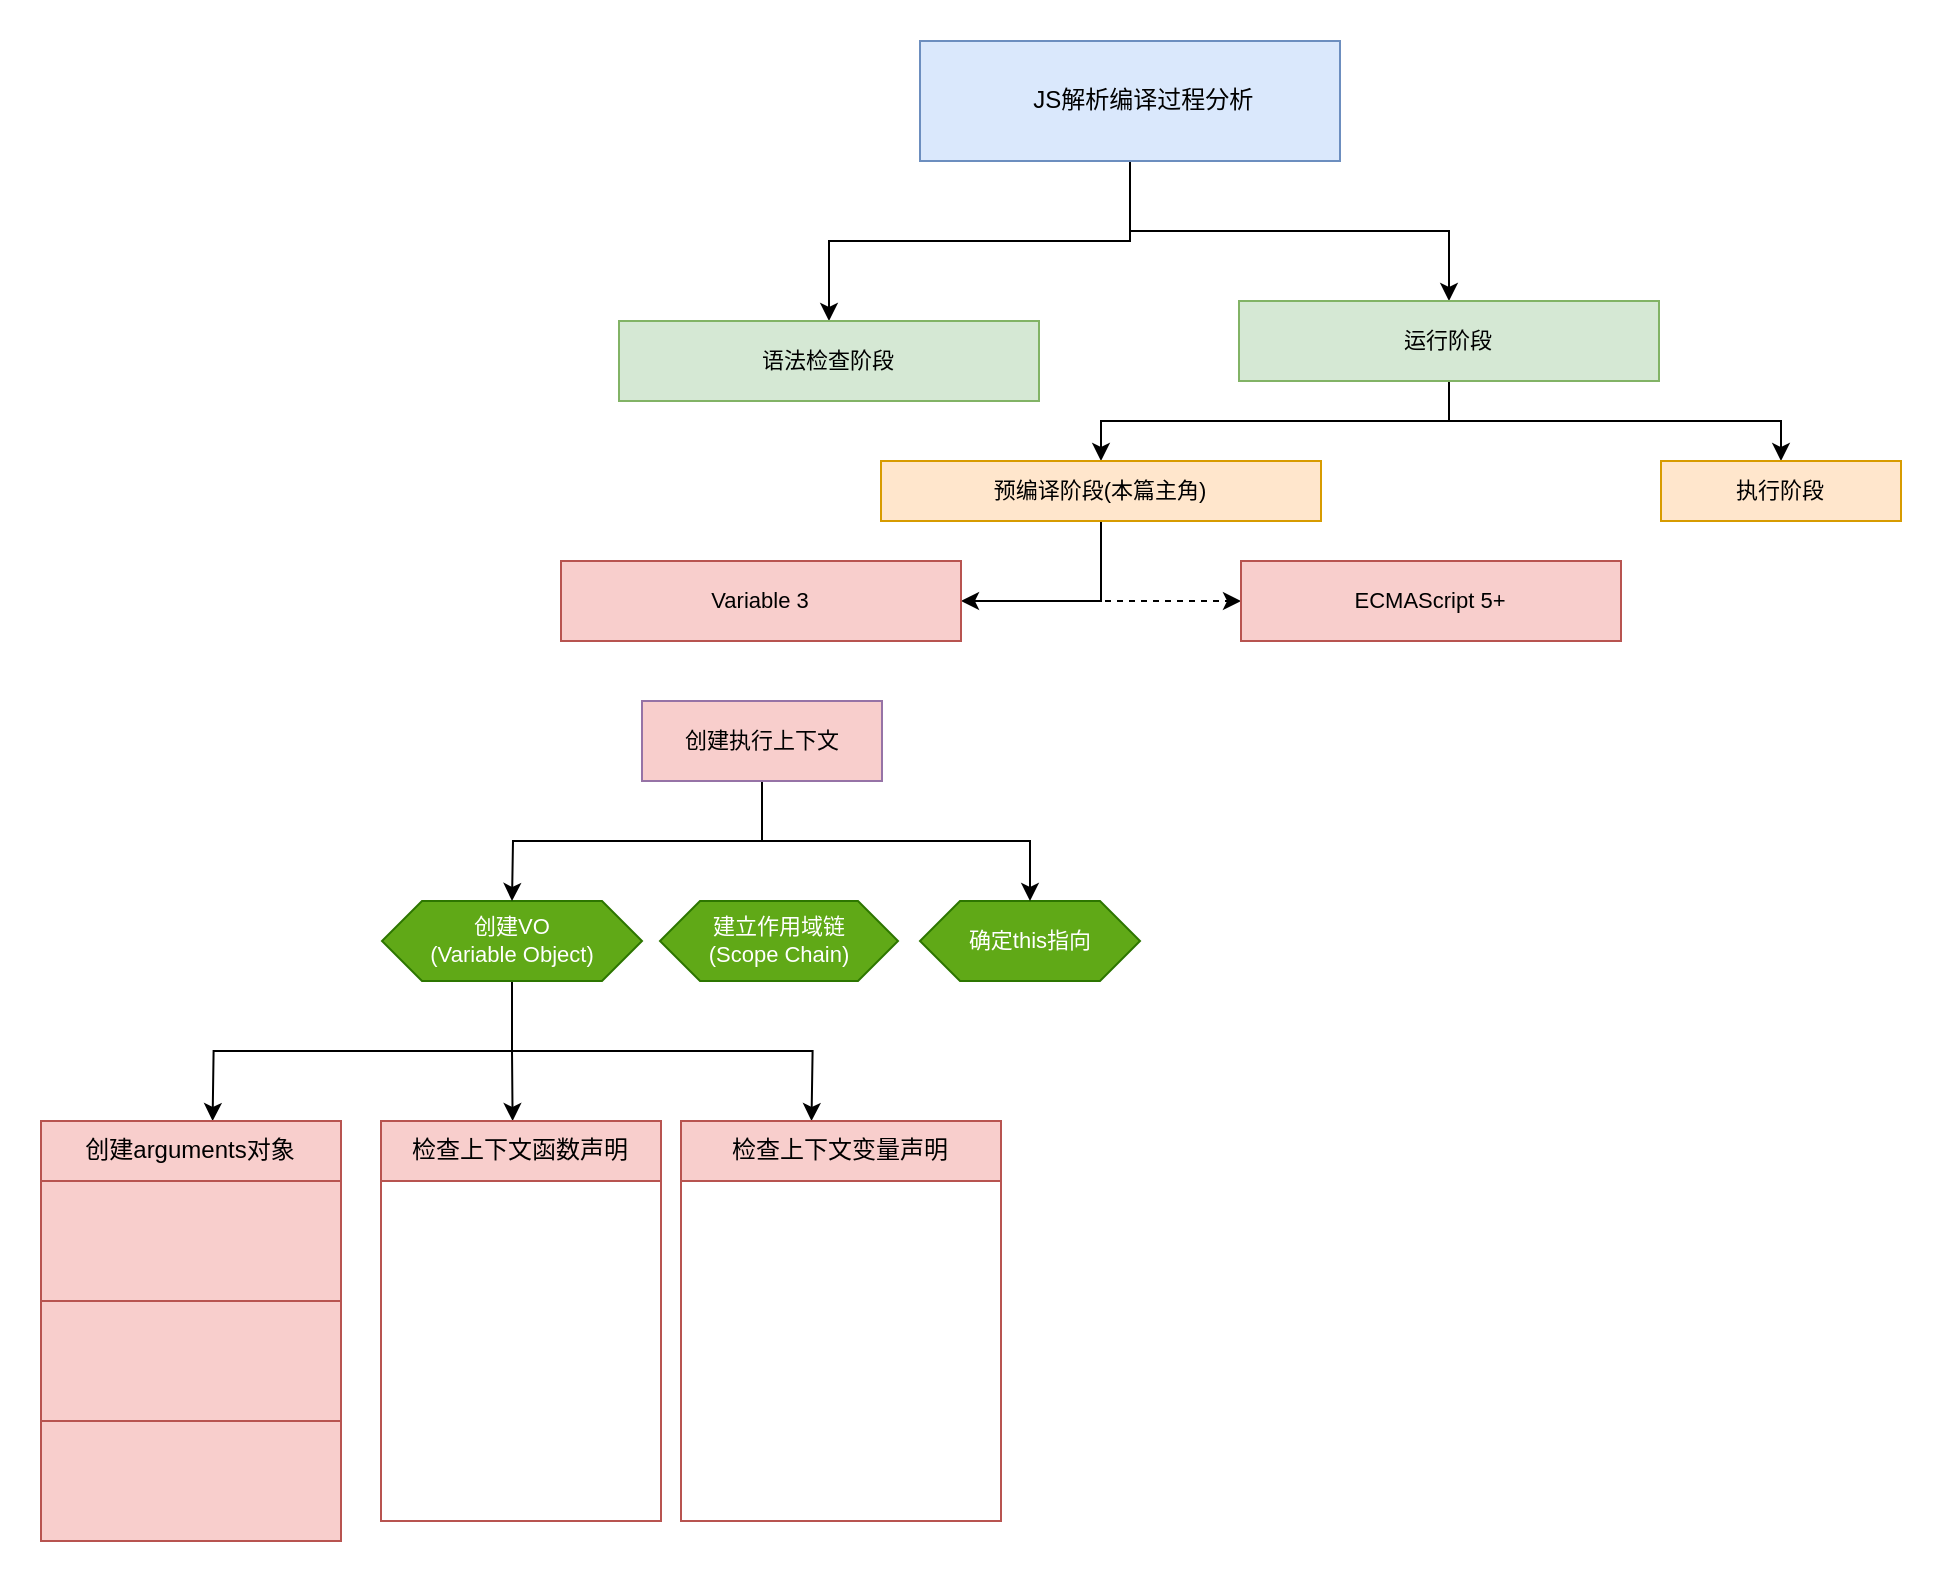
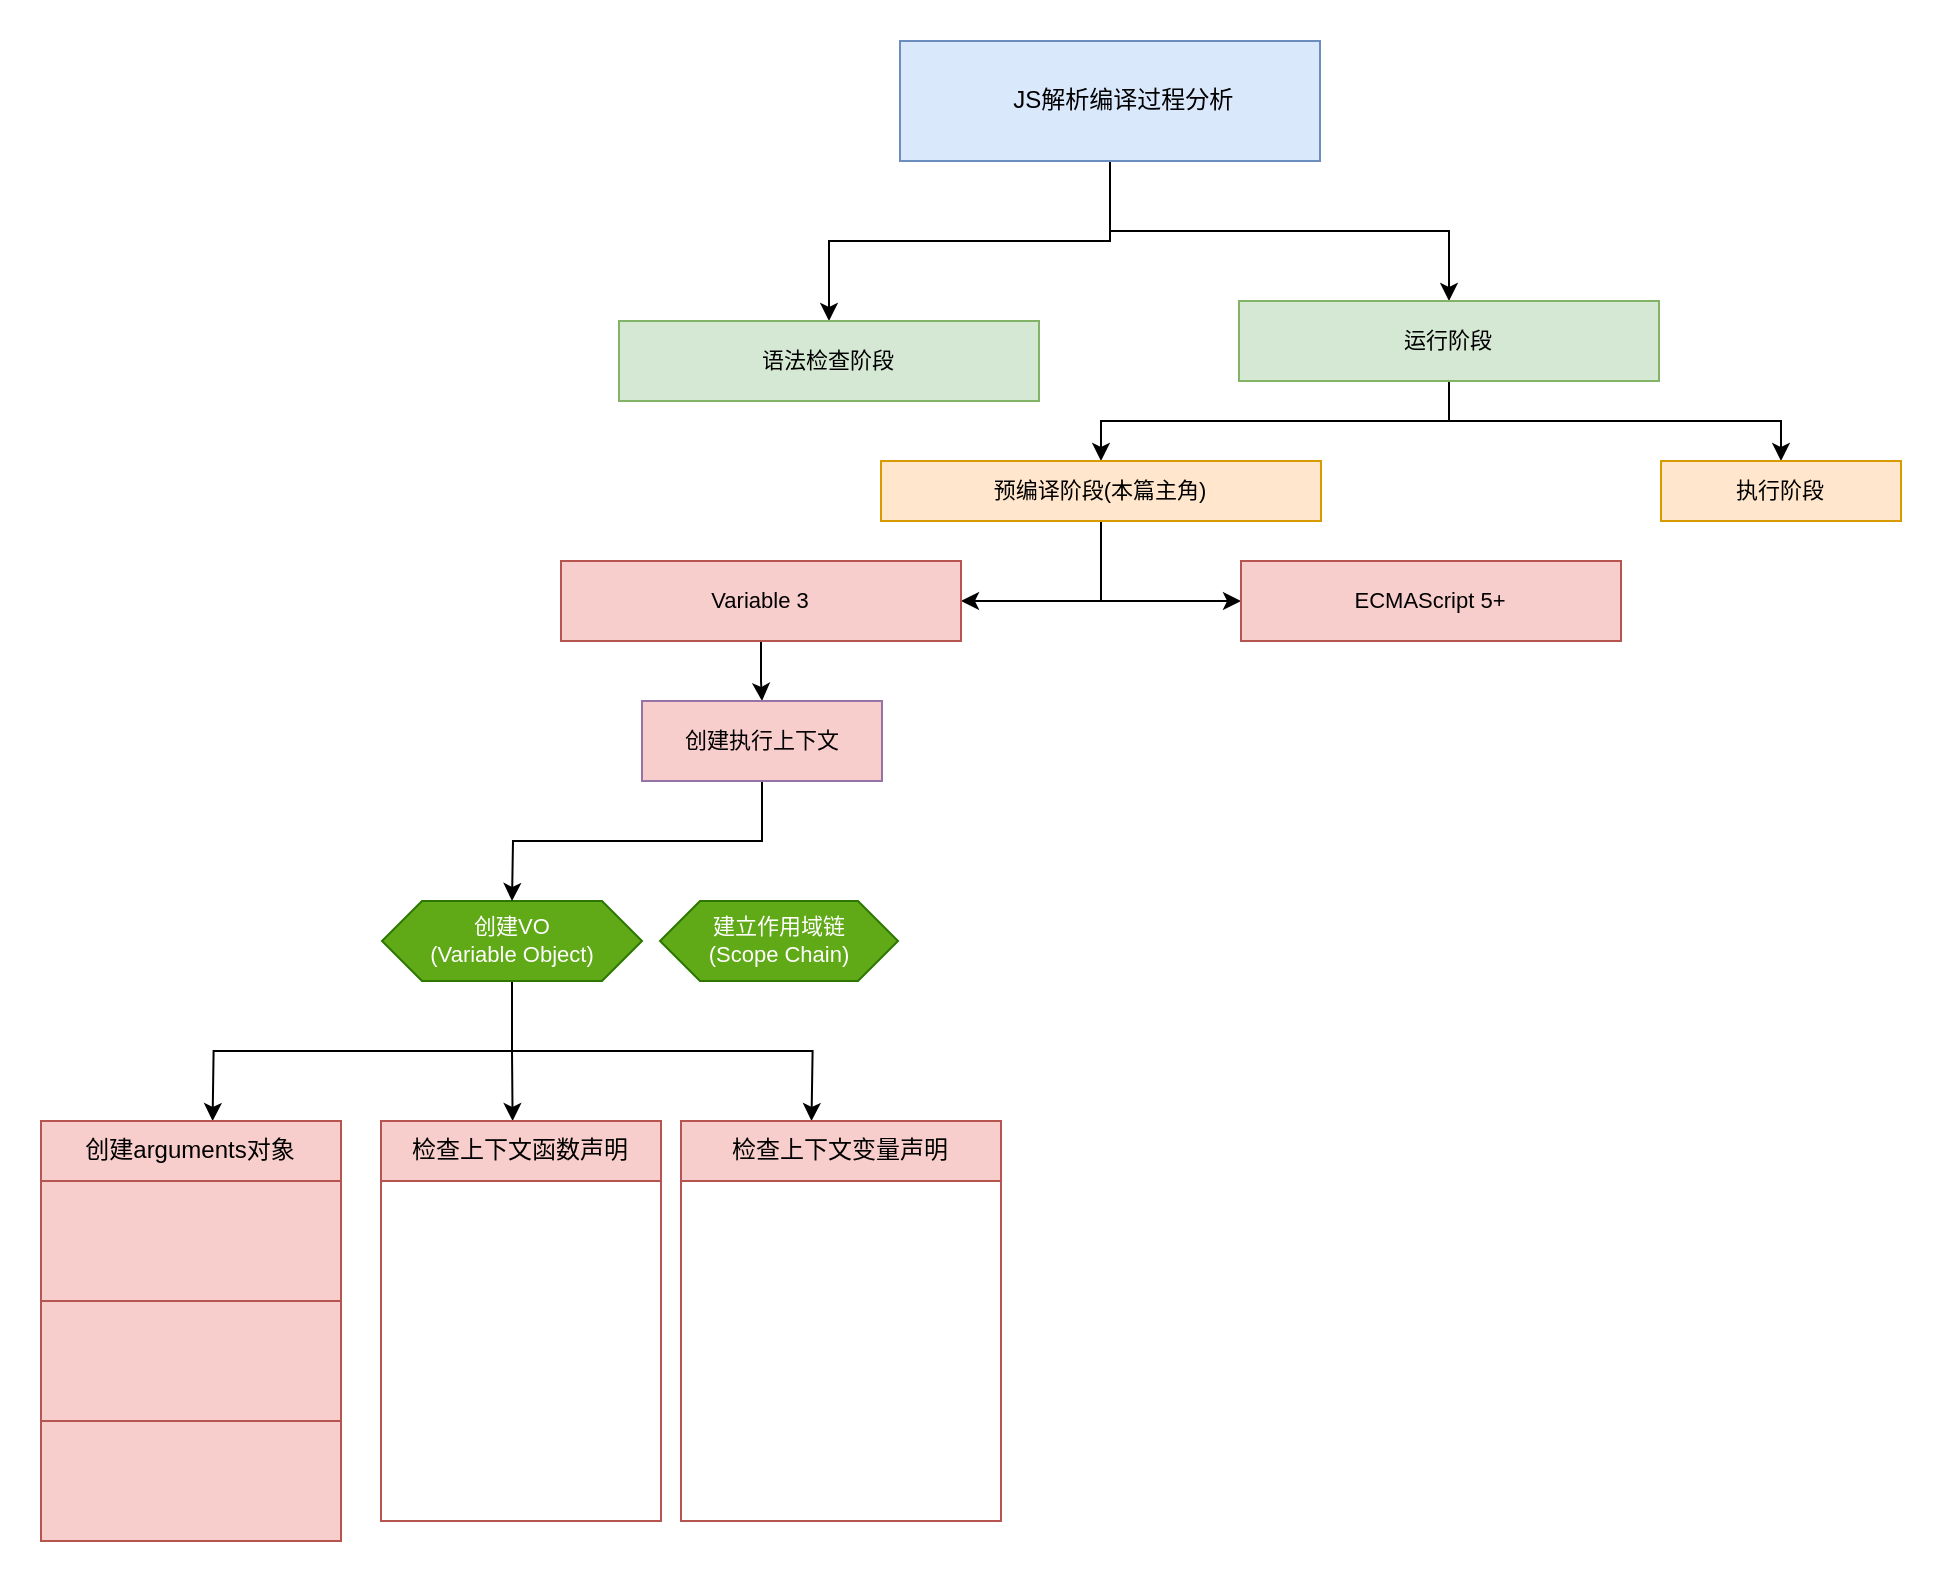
node "JS解析编译过程分析": moved (1130, 101) -> (1110, 101)
edge "预编译阶段(本篇主角)" -> "ECMAScript 5+": style dashed -> solid
edge "Variable 3" -> "创建执行上下文": added
edge "创建执行上下文" -> "确定this指向": removed
node "确定this指向": removed
